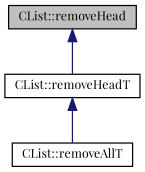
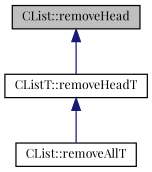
node "CList::removeHeadT": label "CList::removeHeadT" -> "CListT::removeHeadT"
